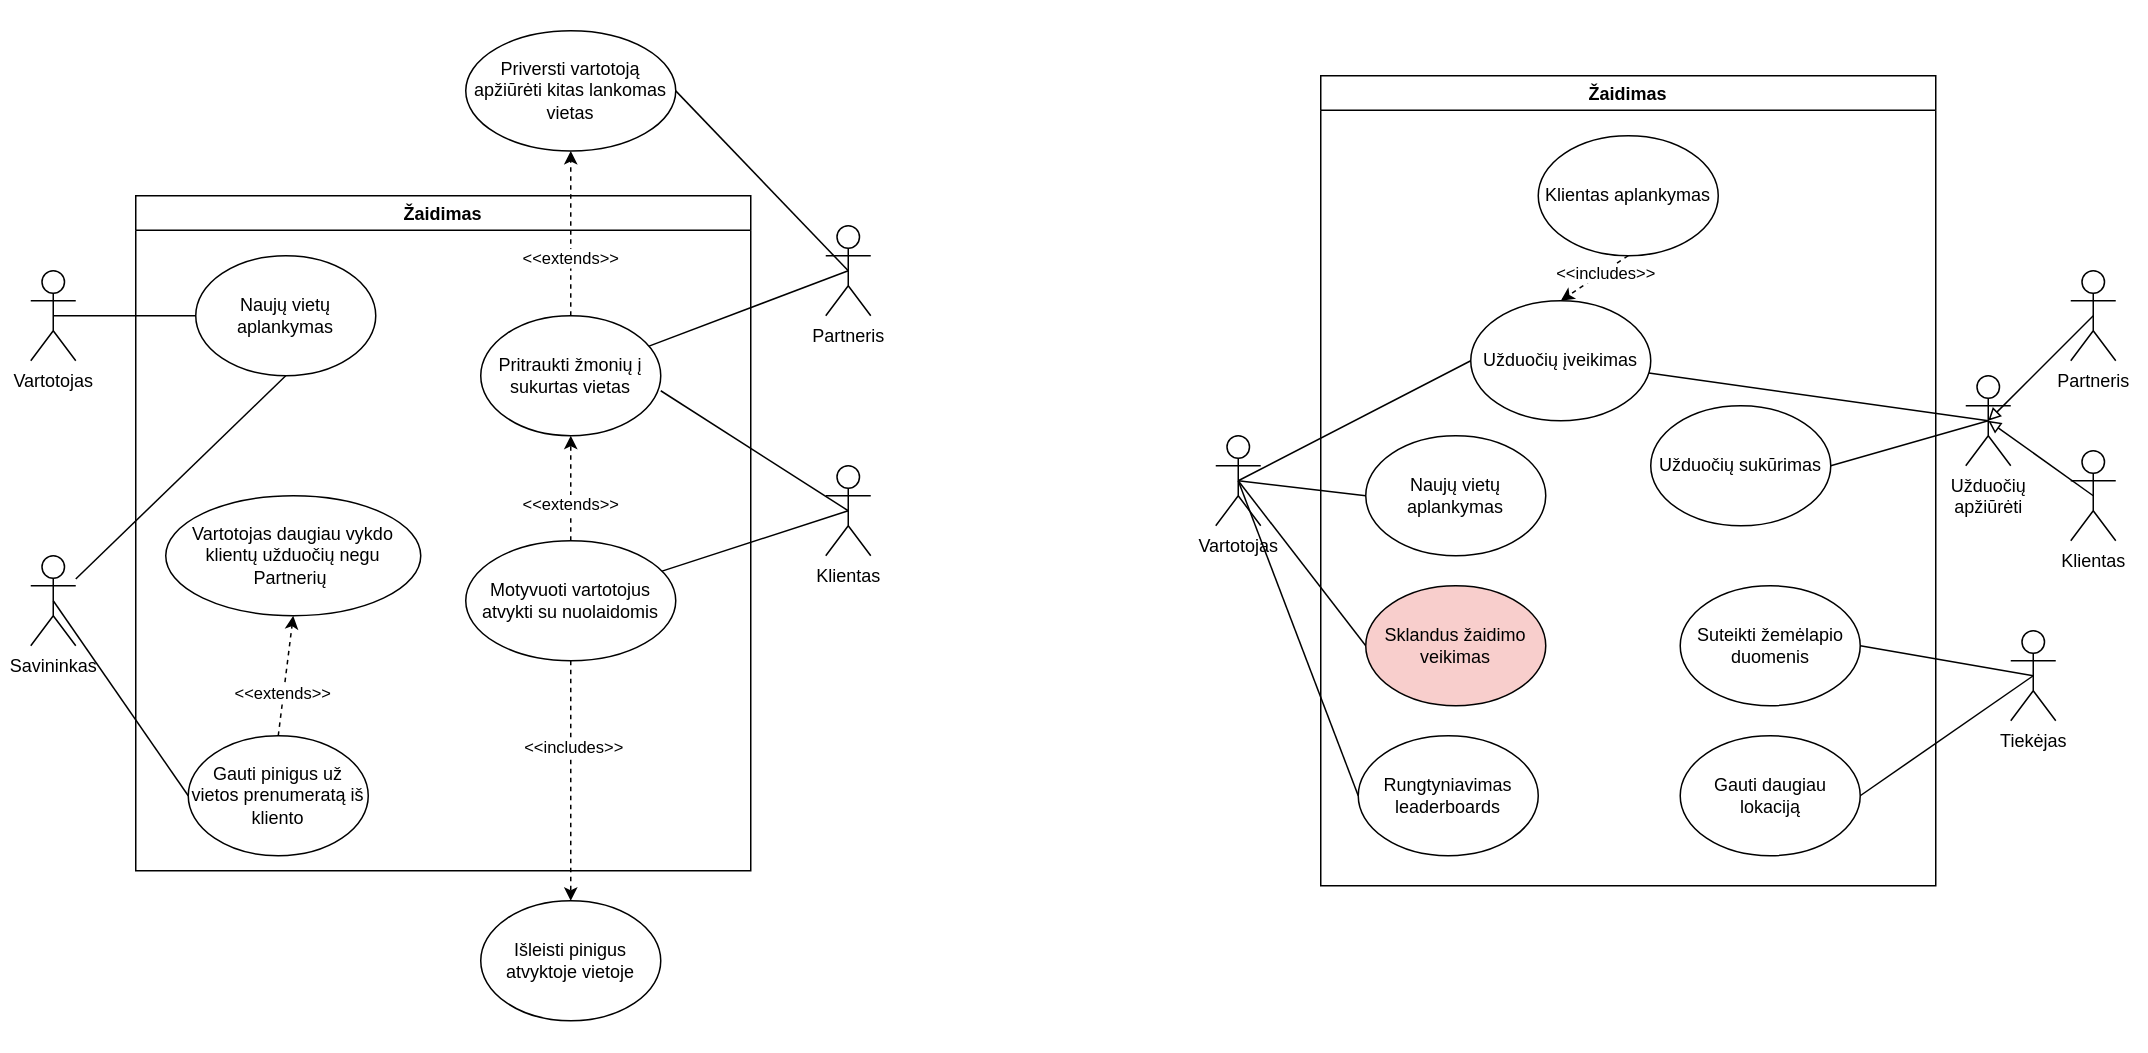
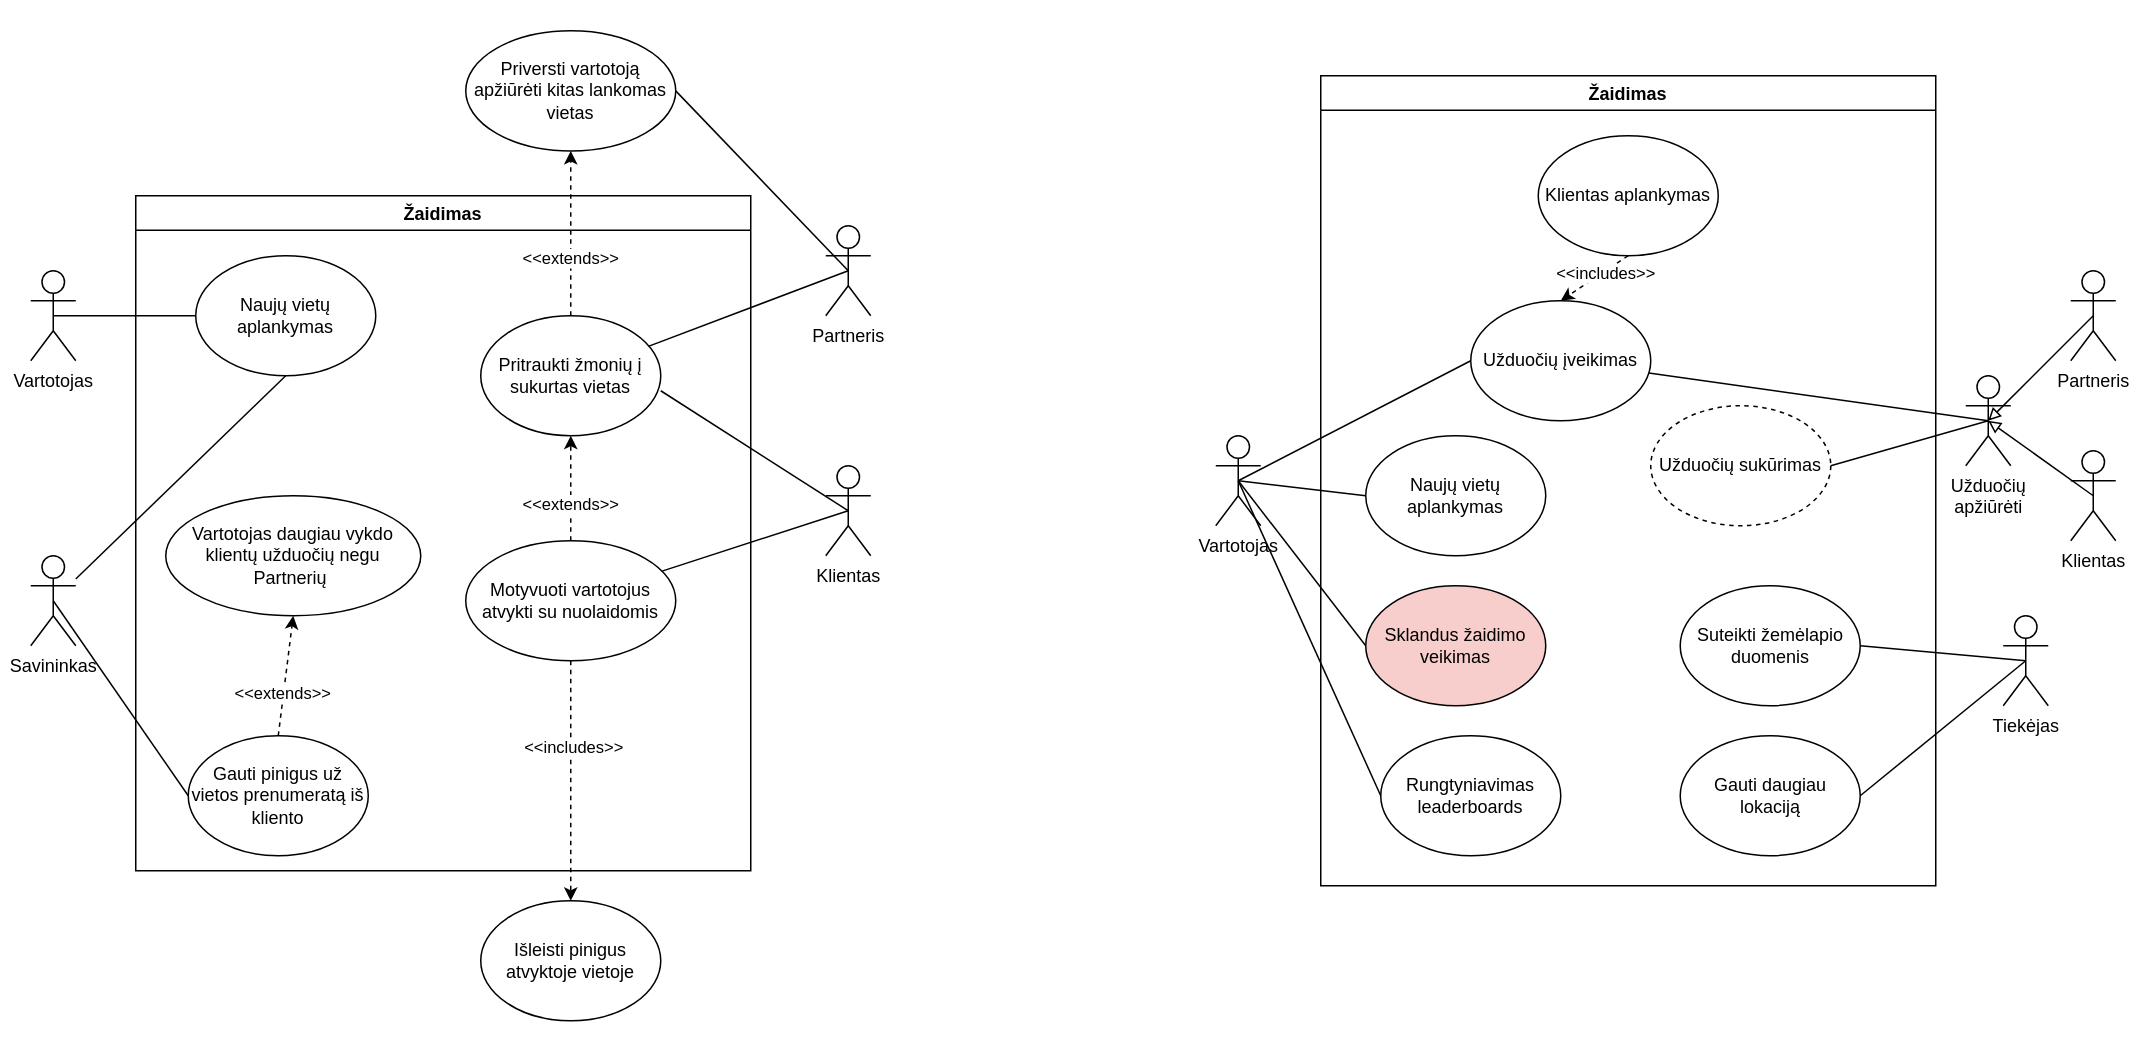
node "Užduočių sukūrimas": style solid -> dashed
node "Tiekėjas": moved (2033, 676) -> (2026, 661)
node "Rungtyniavimas leaderboards": moved (1448, 796) -> (1471, 796)
